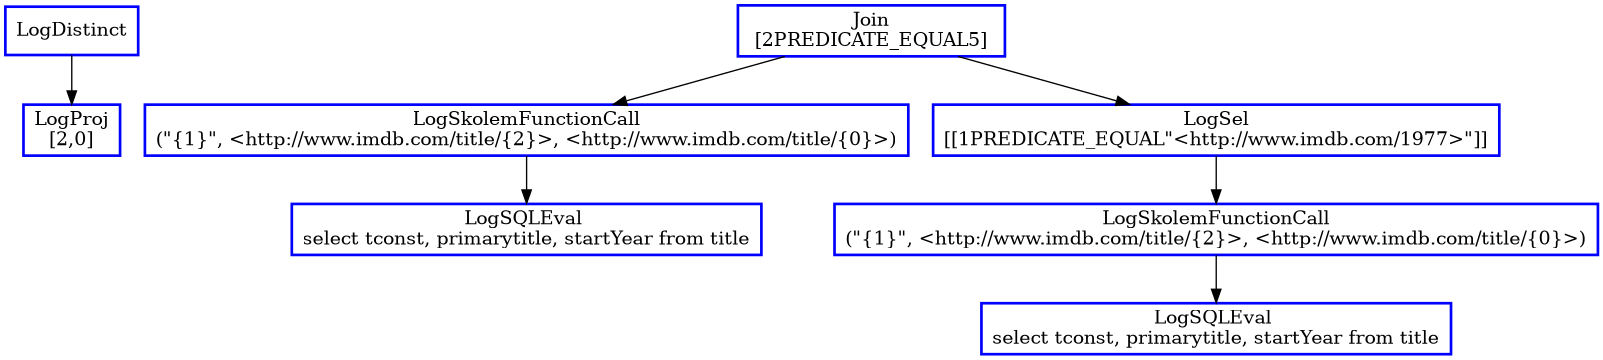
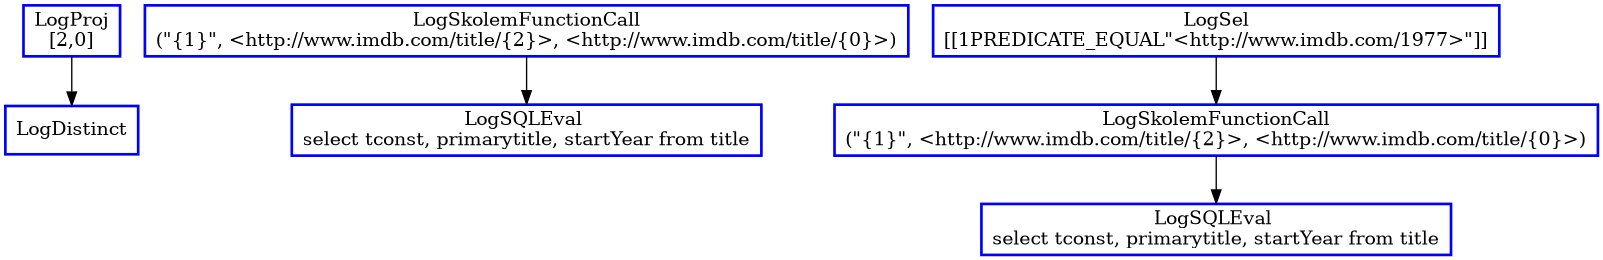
node "Join [2PREDICATE_EQUAL5]": removed
edge "LogDistinct" -> "LogProj [2,0]": reversed
